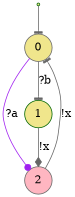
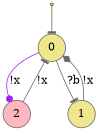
edge "0" -> "2": label "?a" -> "!x"
node "1": color darkgreen -> gray40
edge "1" -> "2": now "1" -> "0"
